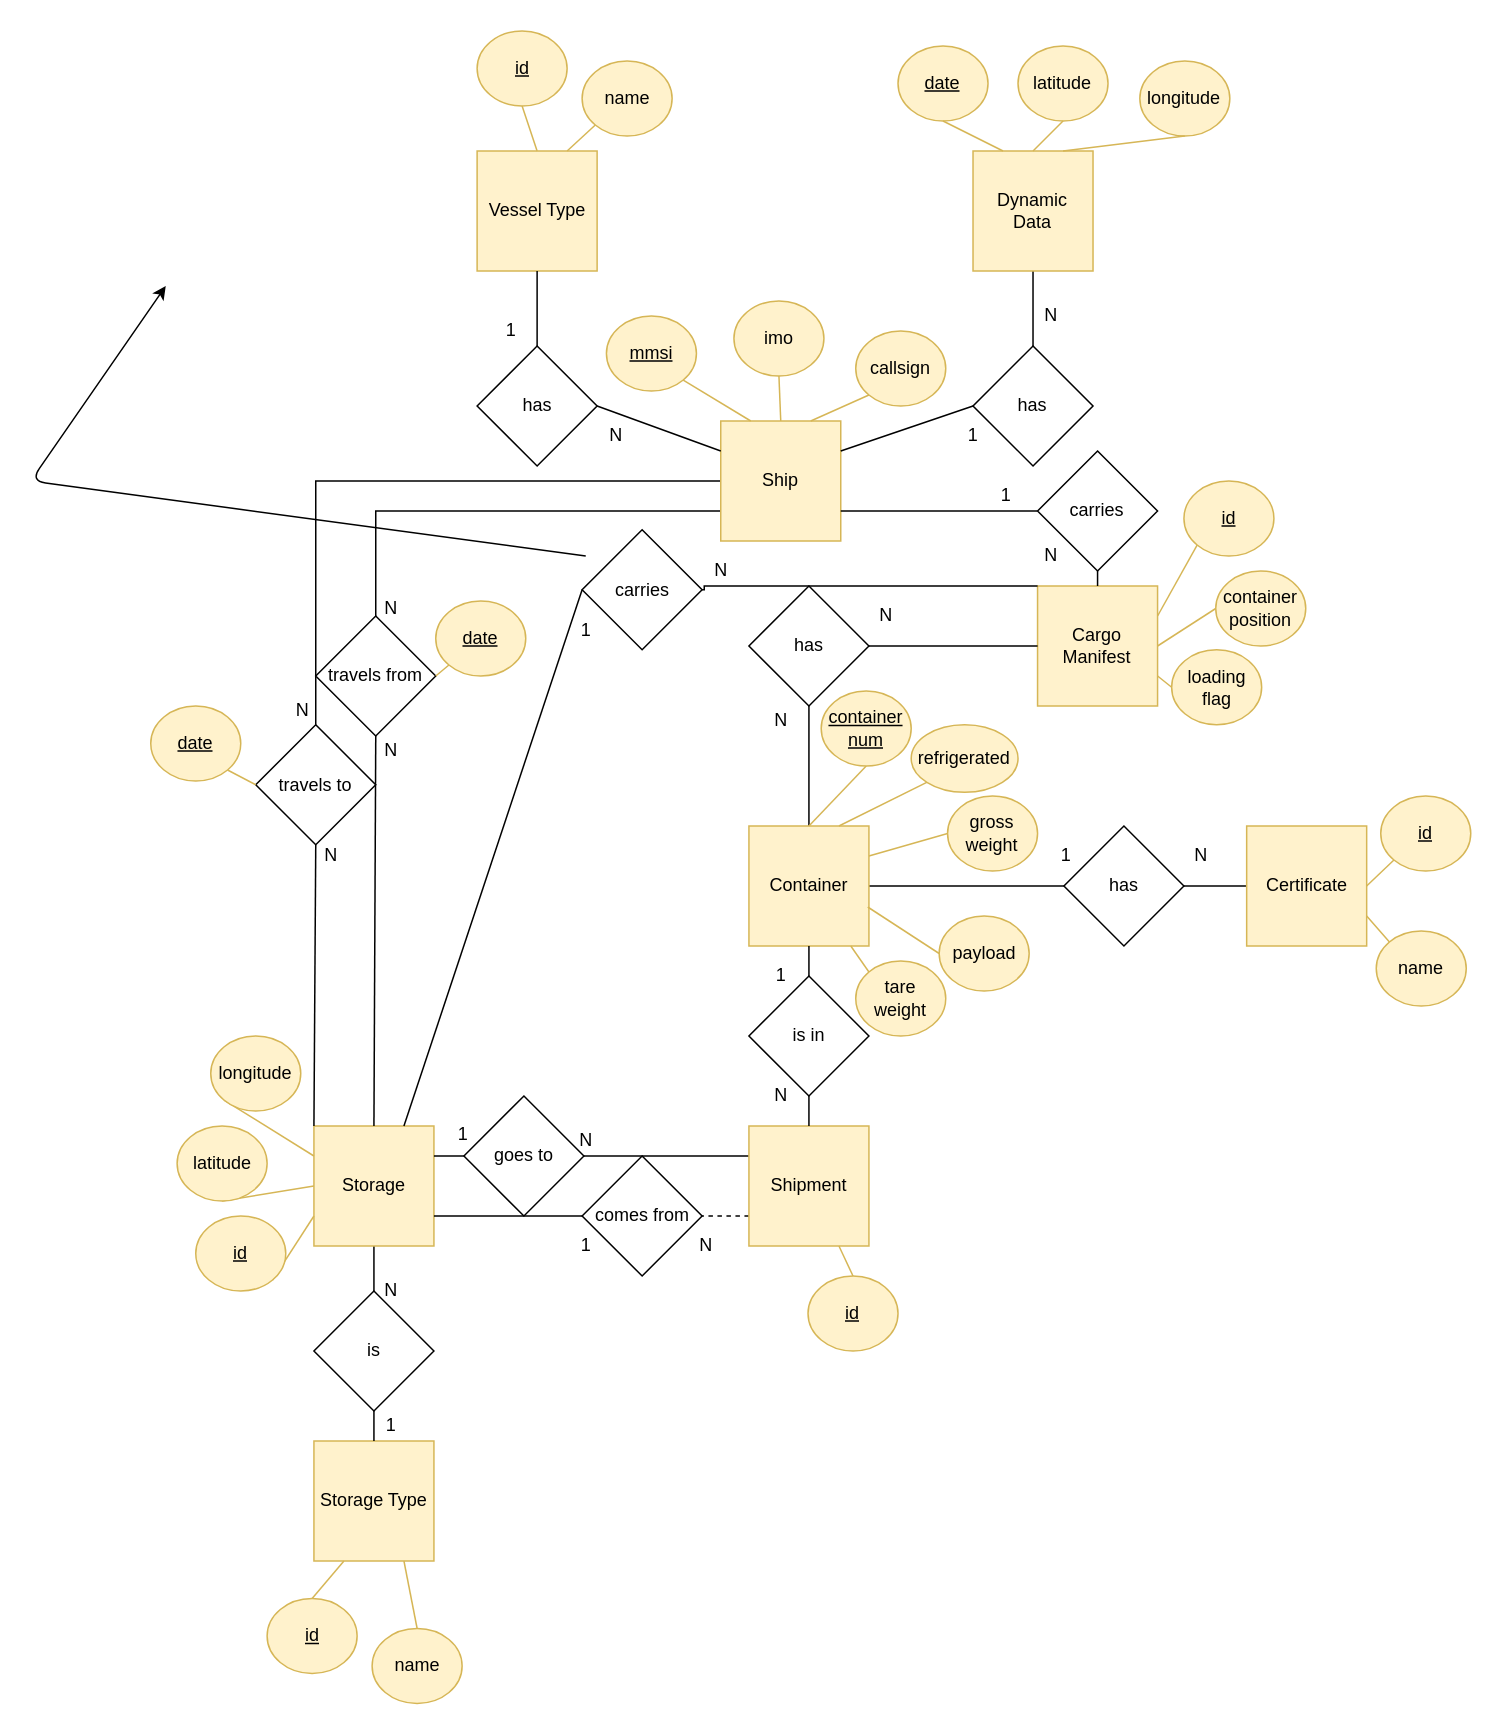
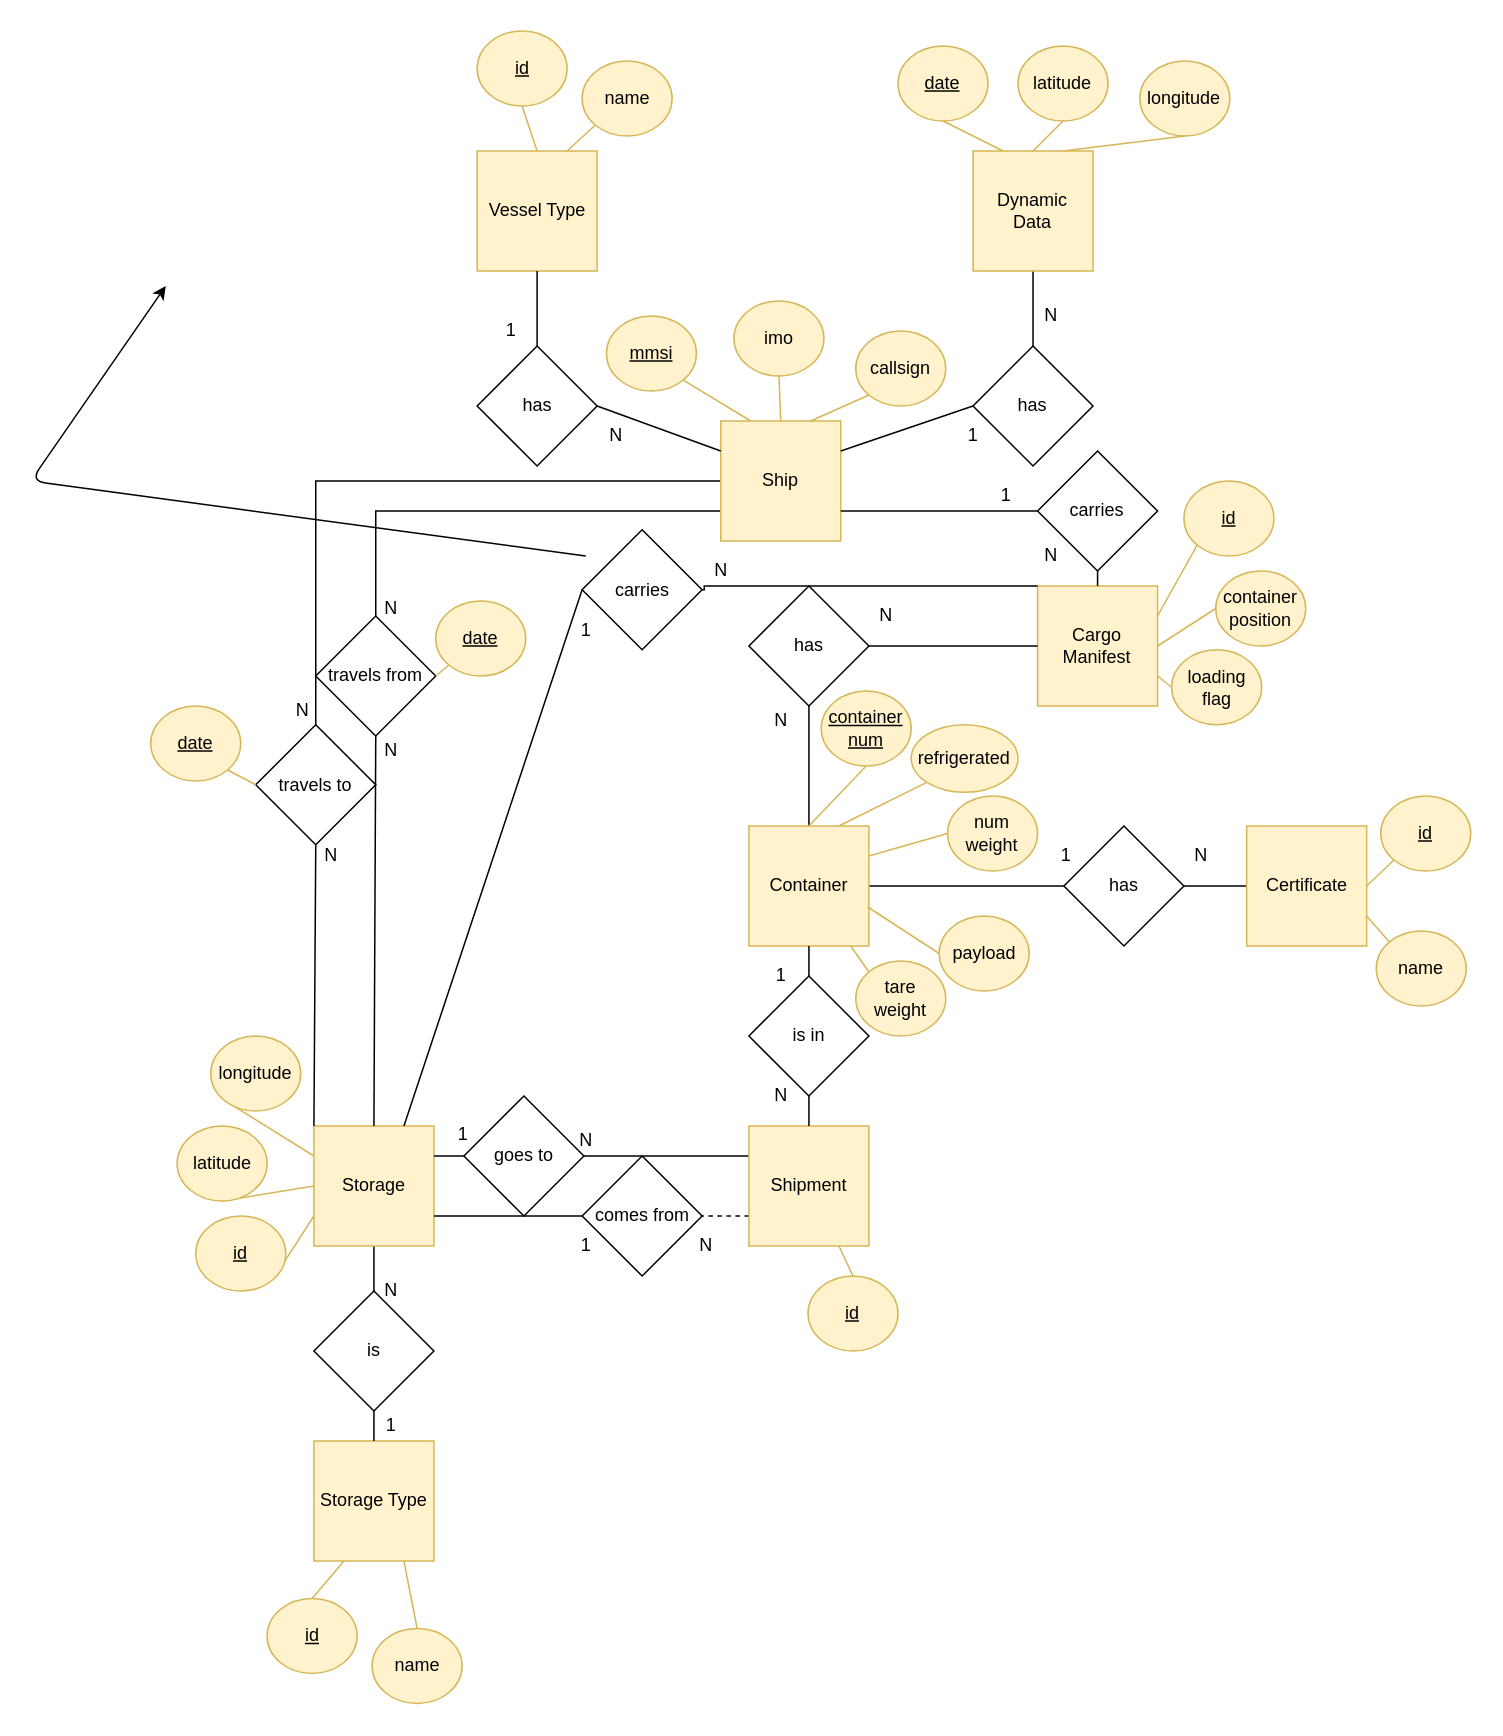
node "gross weight": label "gross weight" -> "num weight"
